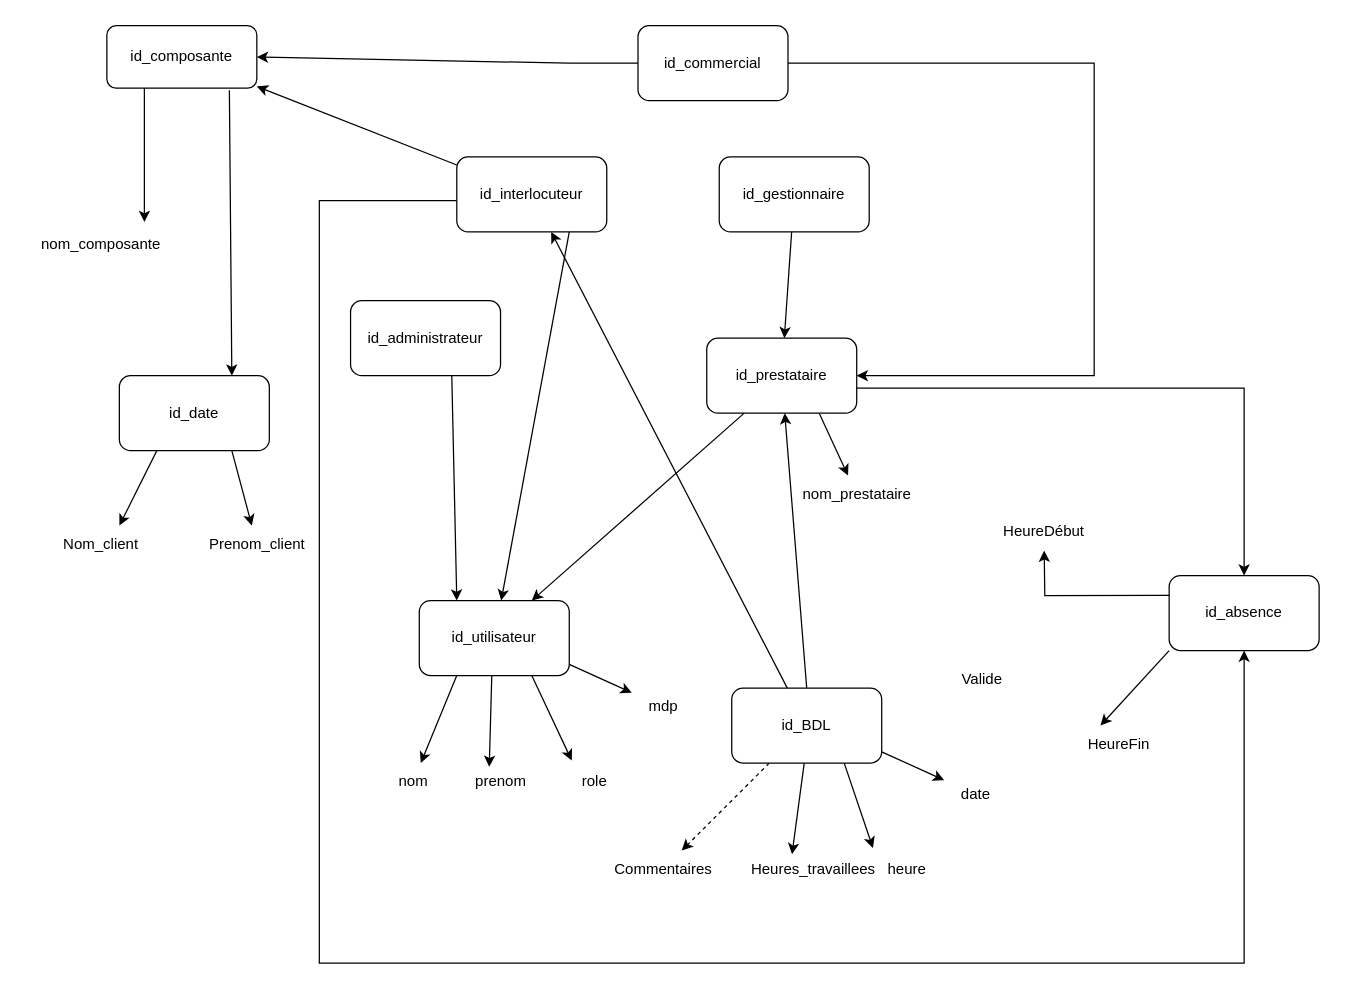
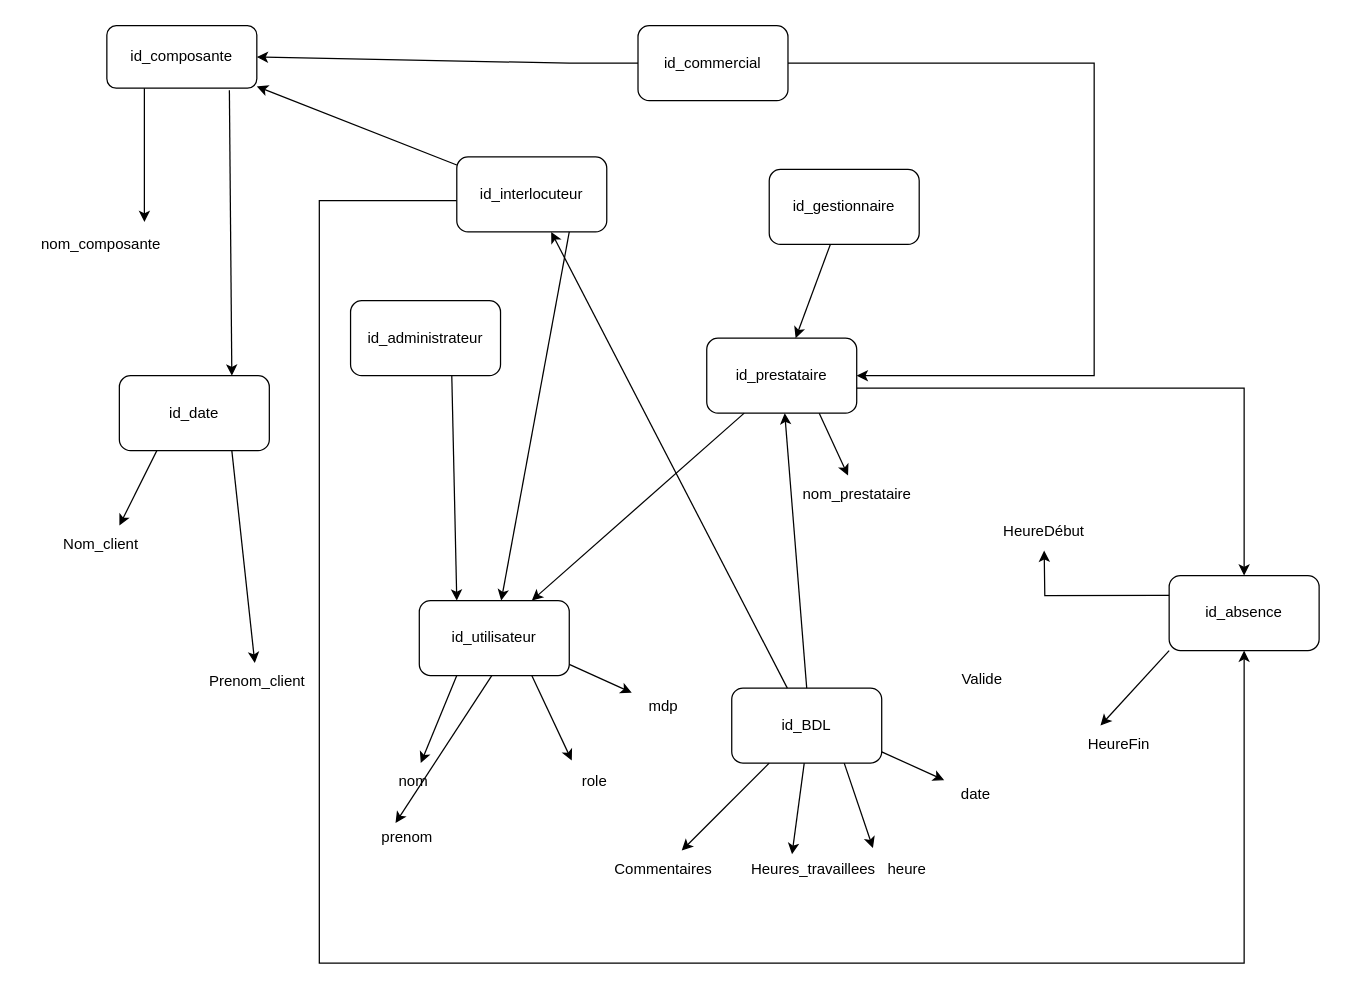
node "id_gestionnaire": moved (794, 194) -> (844, 207)
node "Prenom_client": moved (257, 544) -> (257, 682)
node "prenom": moved (501, 782) -> (407, 838)
edge "id_BDL" -> "Commentaires": style dashed -> solid
